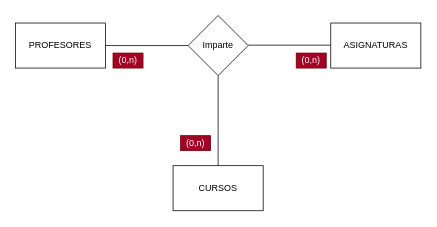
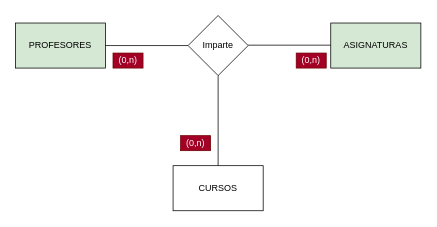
node "PROFESORES": fillcolor #ffffff -> #d5e8d4
node "ASIGNATURAS": fillcolor #ffffff -> #d5e8d4
